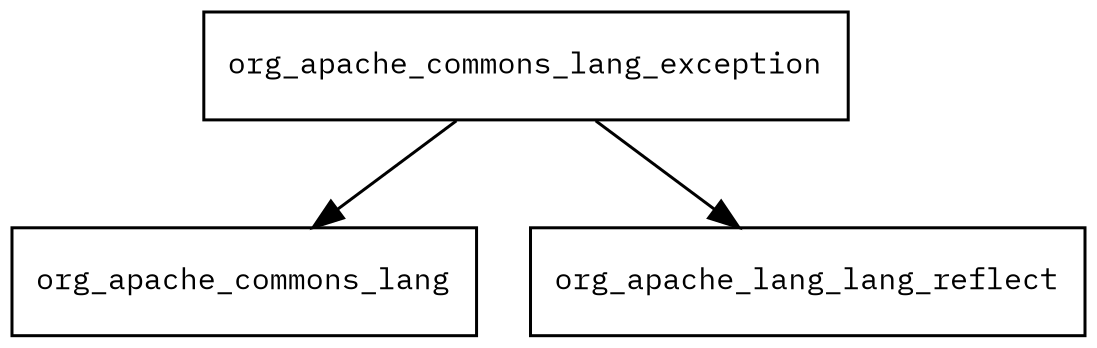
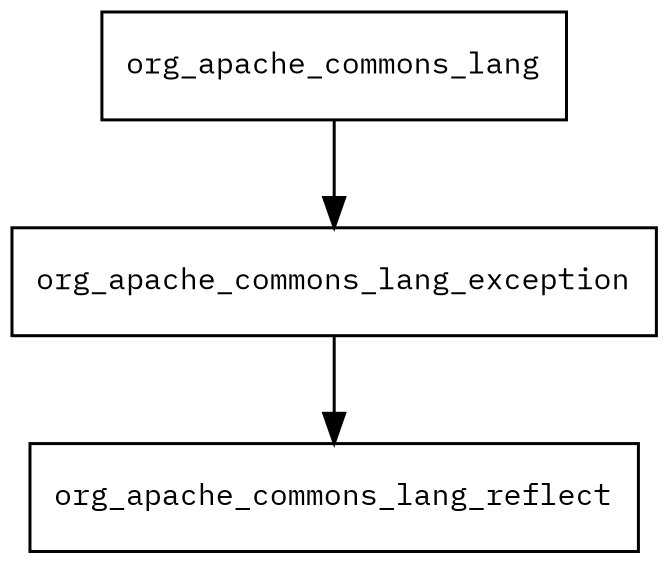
edge "org_apache_commons_lang_exception" -> "org_apache_commons_lang": reversed
node "org_apache_lang_lang_reflect": label "org_apache_lang_lang_reflect" -> "org_apache_commons_lang_reflect"
